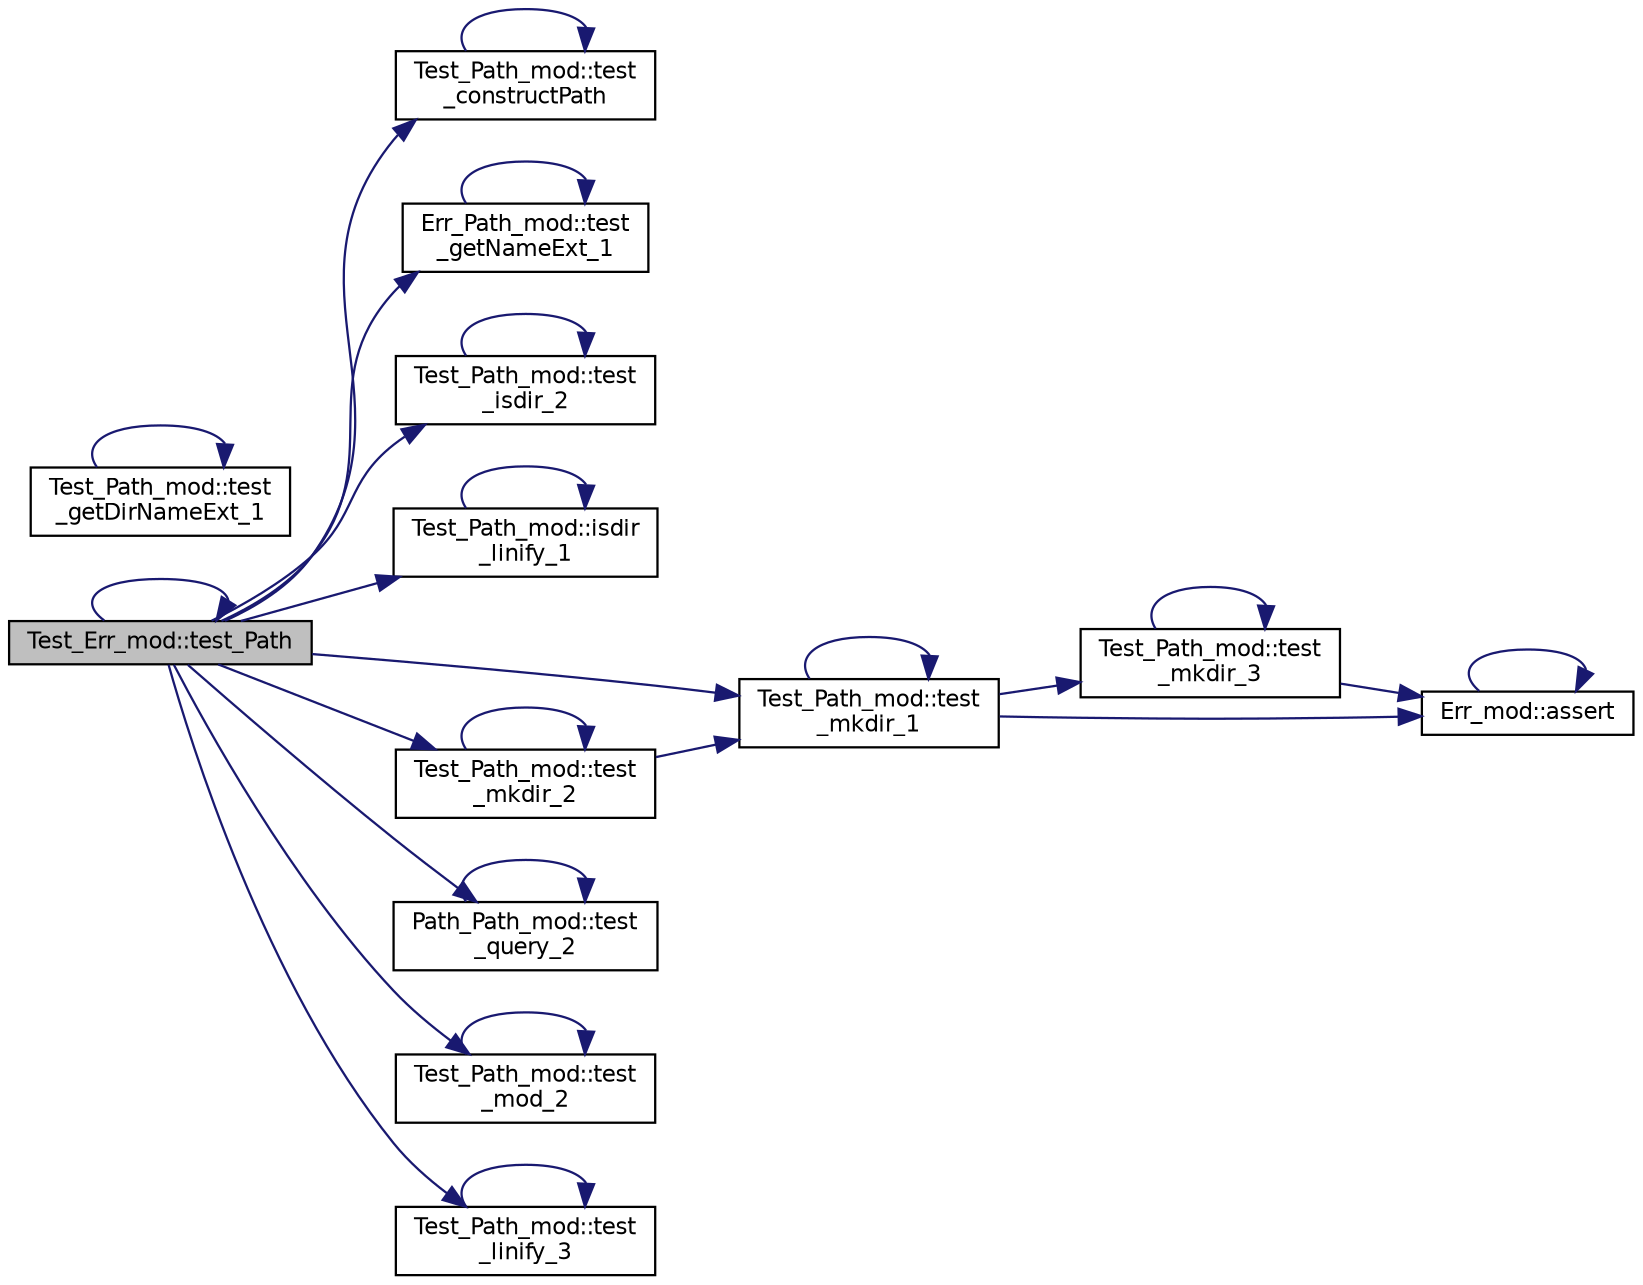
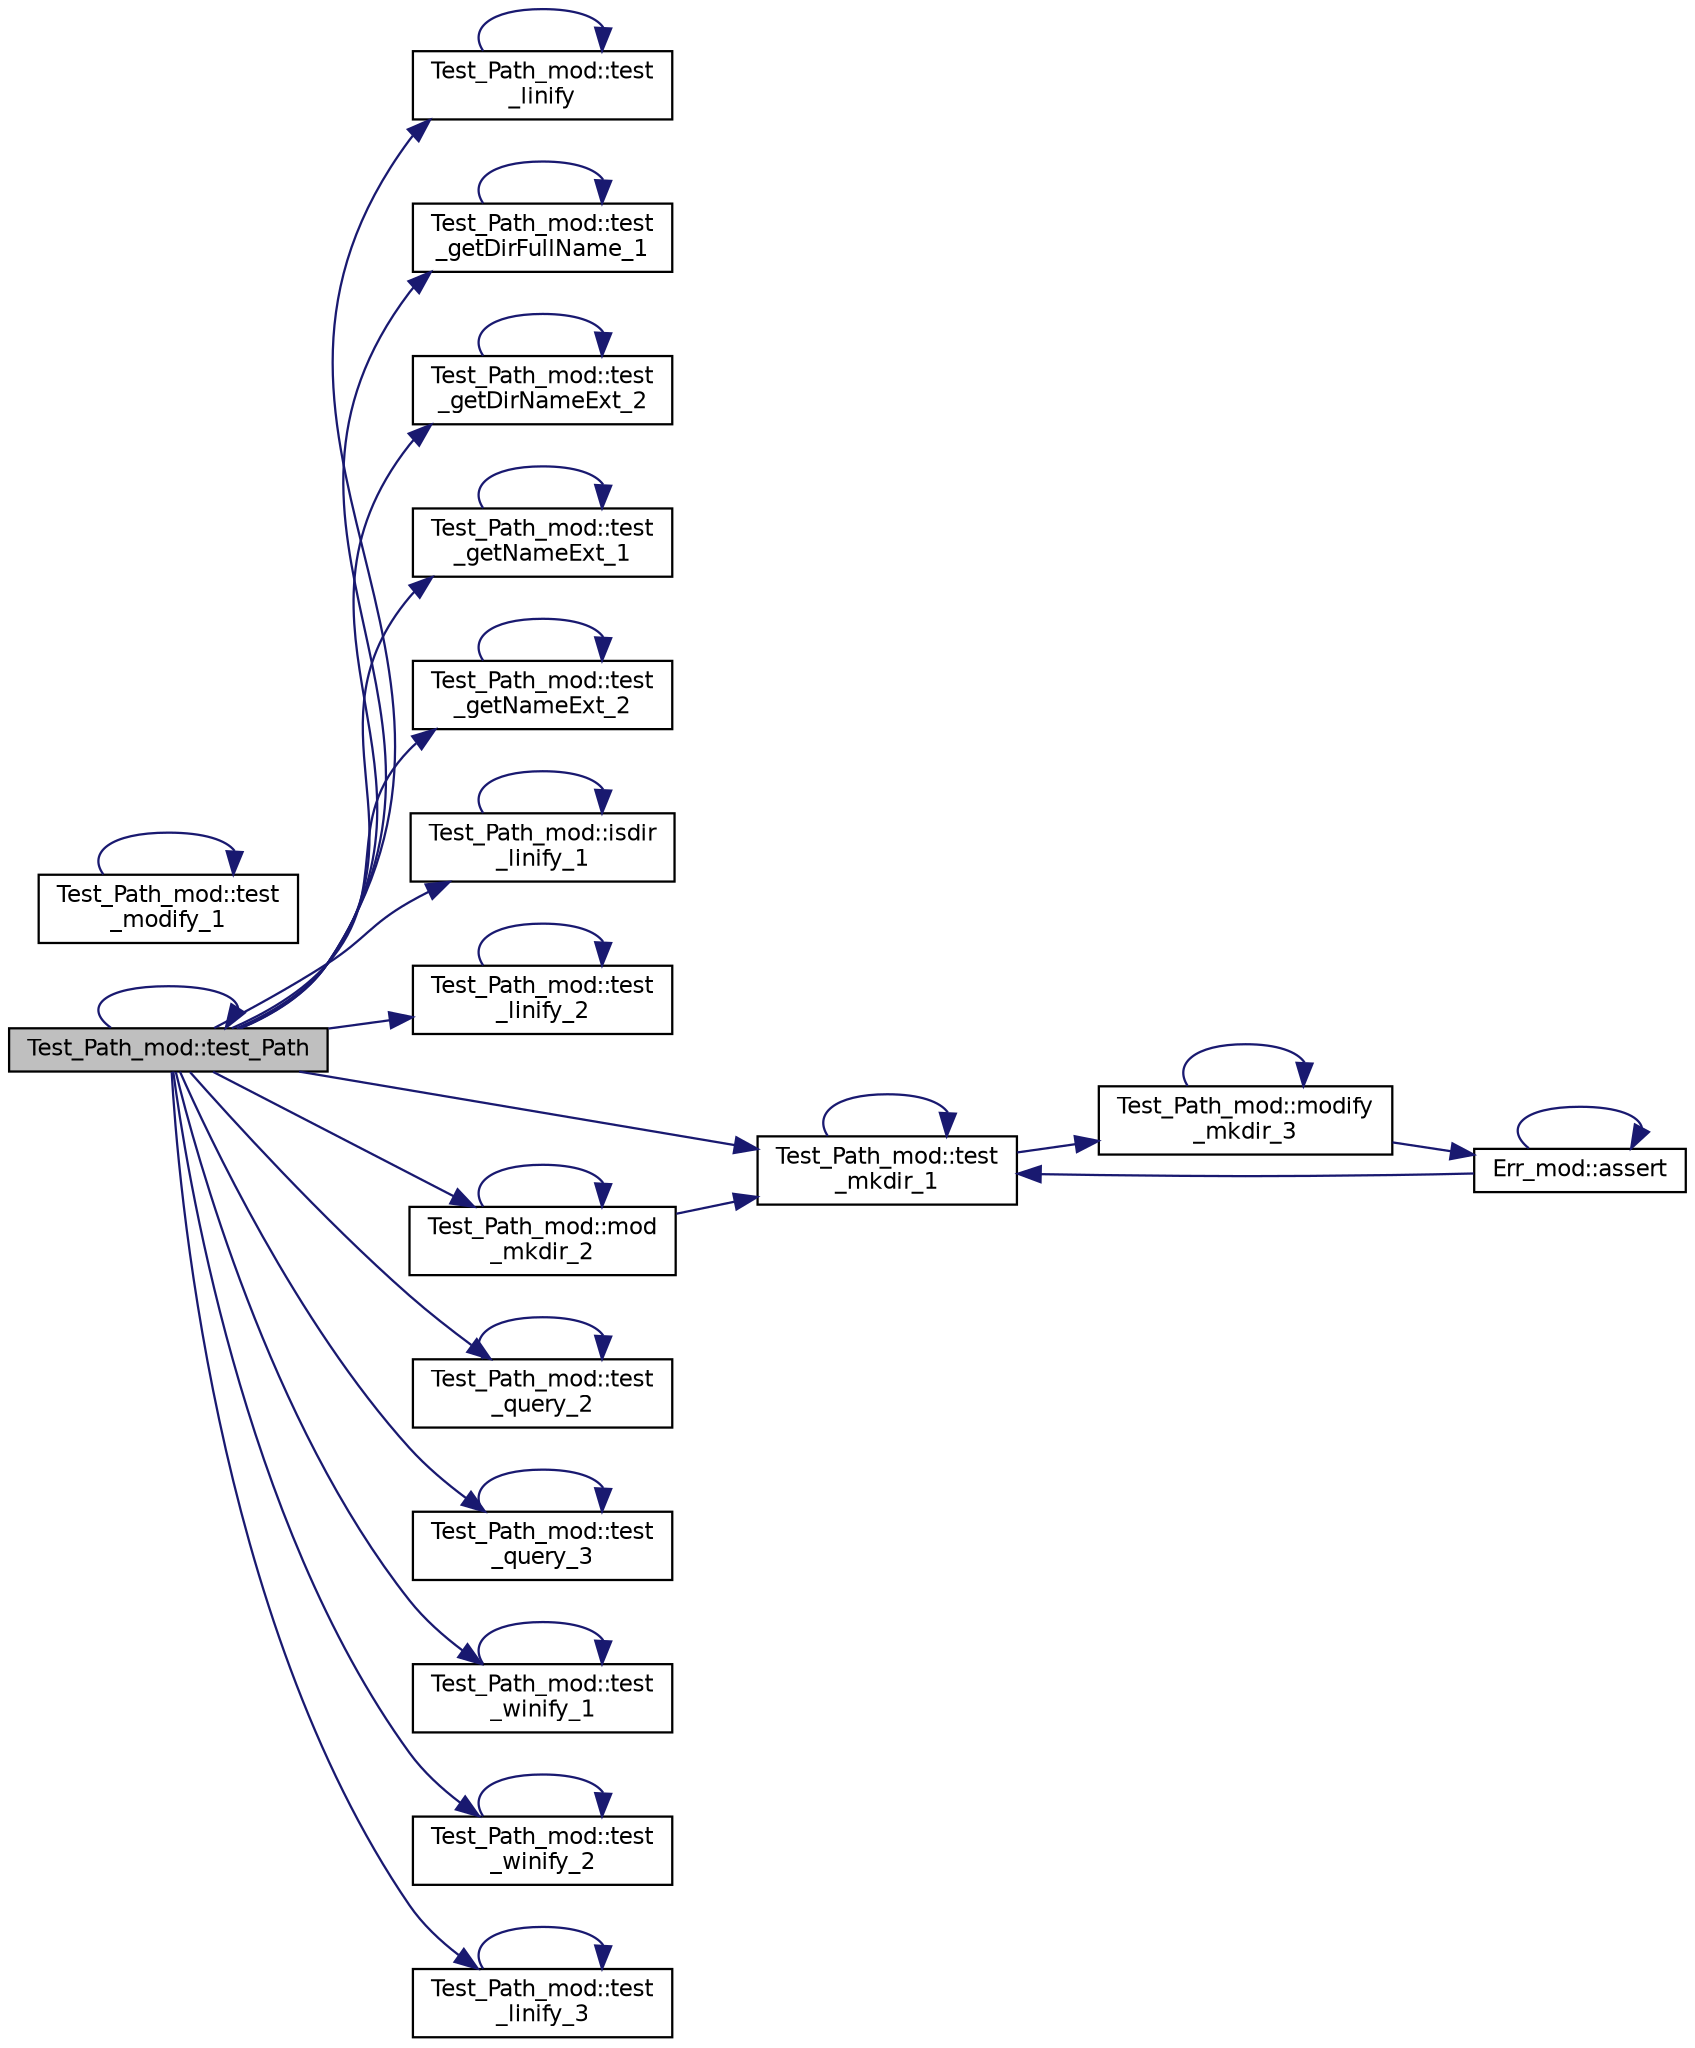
node "Test_Path_mod::test _constructPath": label "Test_Path_mod::test _constructPath" -> "Test_Path_mod::test _linify"
node "Err_Path_mod::test _getNameExt_1": label "Err_Path_mod::test _getNameExt_1" -> "Test_Path_mod::test _getNameExt_1"
node "Test_Path_mod::test _getDirFullName_1": added
node "Test_Path_mod::test _isdir_2": label "Test_Path_mod::test _isdir_2" -> "Test_Path_mod::test _getNameExt_2"
node "Test_Path_mod::test _getDirNameExt_2": added
node "Test_Path_mod::test _getDirNameExt_1": removed
node "Test_Err_mod::test_Path": label "Test_Err_mod::test_Path" -> "Test_Path_mod::test_Path"
node "Test_Path_mod::test _mkdir_3": label "Test_Path_mod::test _mkdir_3" -> "Test_Path_mod::modify _mkdir_3"
edge "Test_Path_mod::test _mkdir_1" -> "Err_mod::assert": reversed
node "Test_Path_mod::test _mkdir_2": label "Test_Path_mod::test _mkdir_2" -> "Test_Path_mod::mod _mkdir_2"
node "Test_Path_mod::test _modify_1": added
node "Path_Path_mod::test _query_2": label "Path_Path_mod::test _query_2" -> "Test_Path_mod::test _query_2"
node "Test_Path_mod::test _linify_2": added
node "Test_Path_mod::test _mod_2": label "Test_Path_mod::test _mod_2" -> "Test_Path_mod::test _winify_2"
node "Test_Path_mod::test _query_3": added
node "Test_Path_mod::test _winify_1": added
